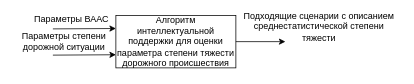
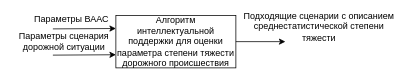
node "Параметры степени дорожной ситуации": label "Параметры степени дорожной ситуации" -> "Параметры сценария дорожной ситуации"
